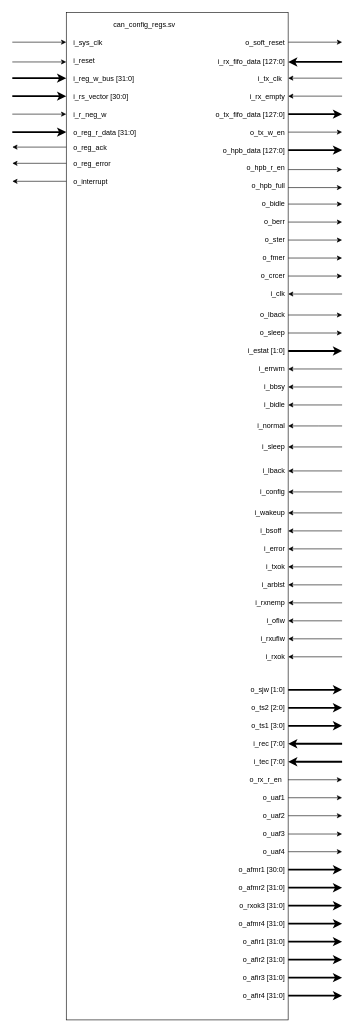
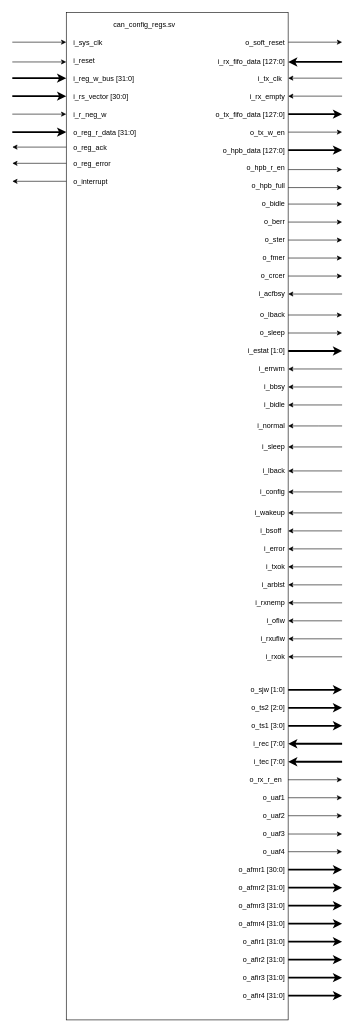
node "i_clk": label "i_clk" -> "i_acfbsy"
node "o_rxok3 [31:0]": label "o_rxok3 [31:0]" -> "o_afmr3 [31:0]"
